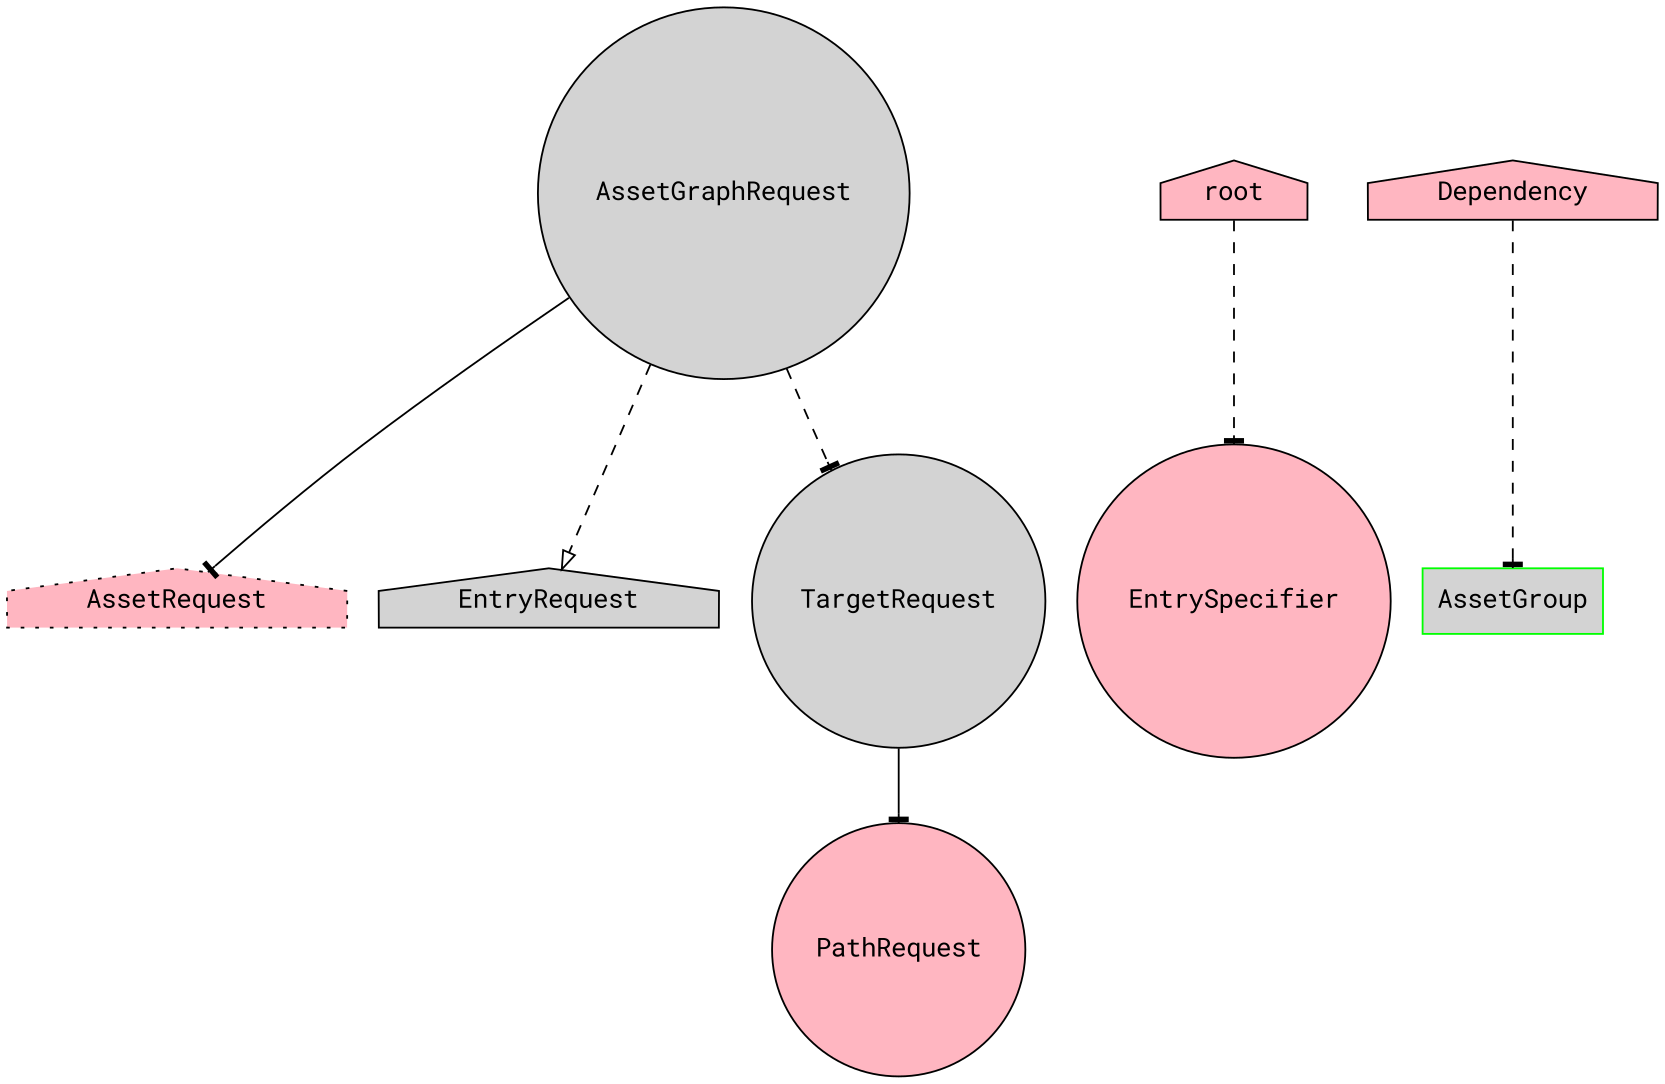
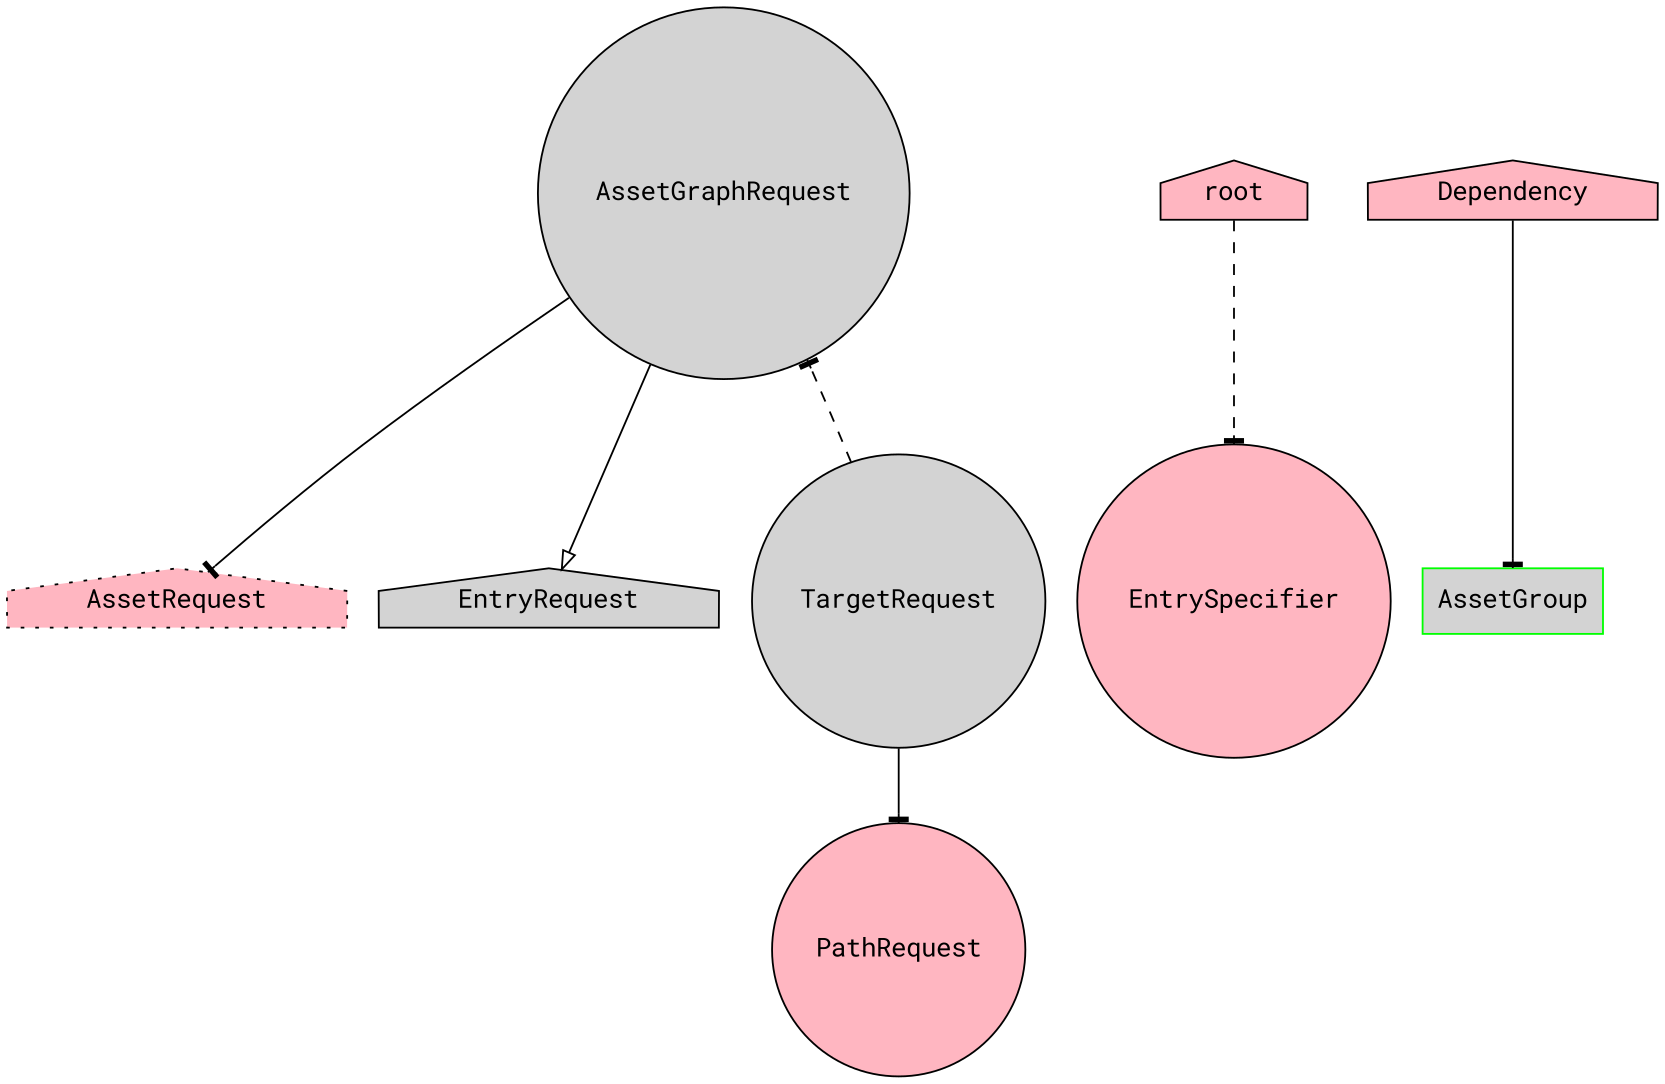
edge "Dependency" -> "AssetGroup": style dashed -> solid
edge "AssetGraphRequest" -> "TargetRequest": reversed
edge "AssetGraphRequest" -> "EntryRequest": style dashed -> solid
